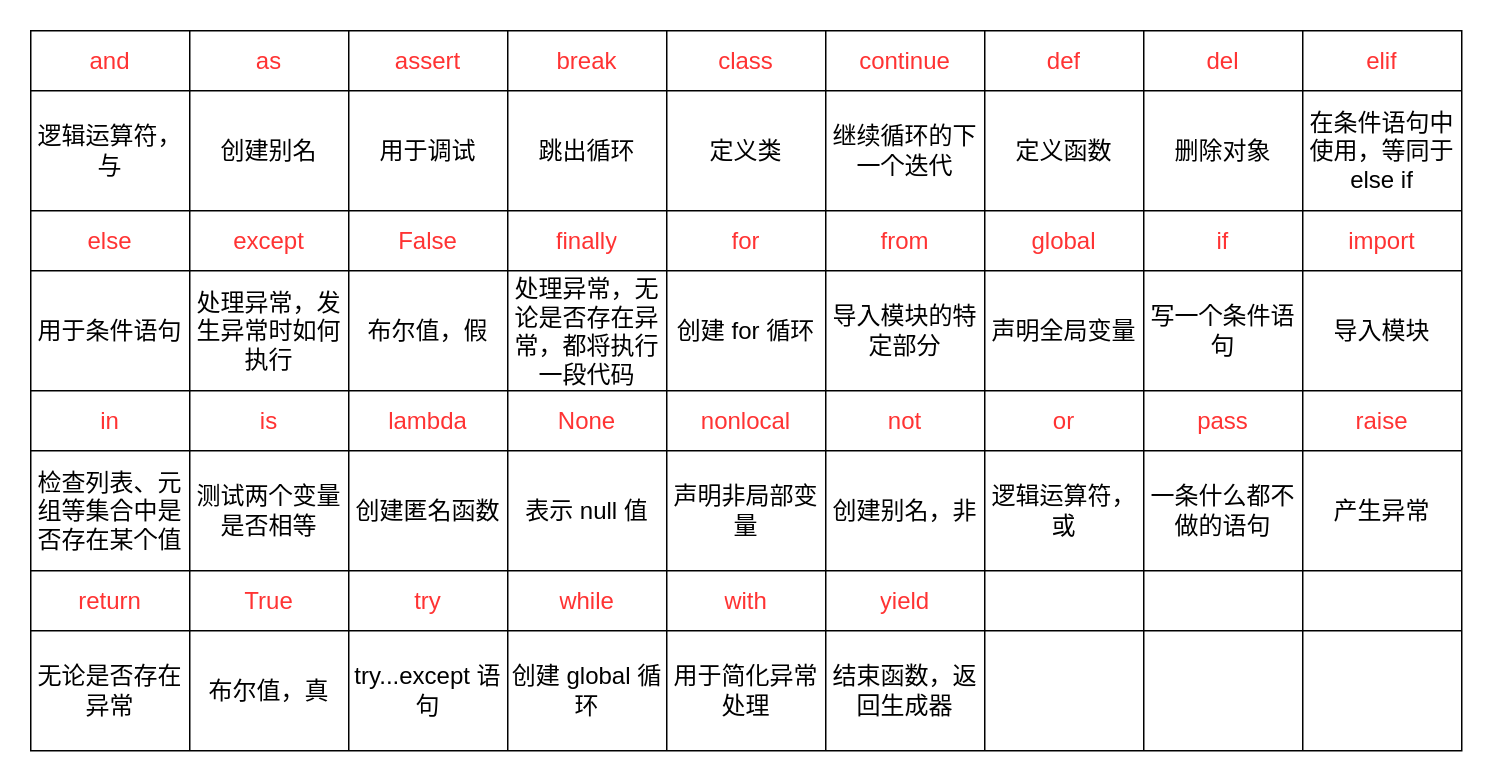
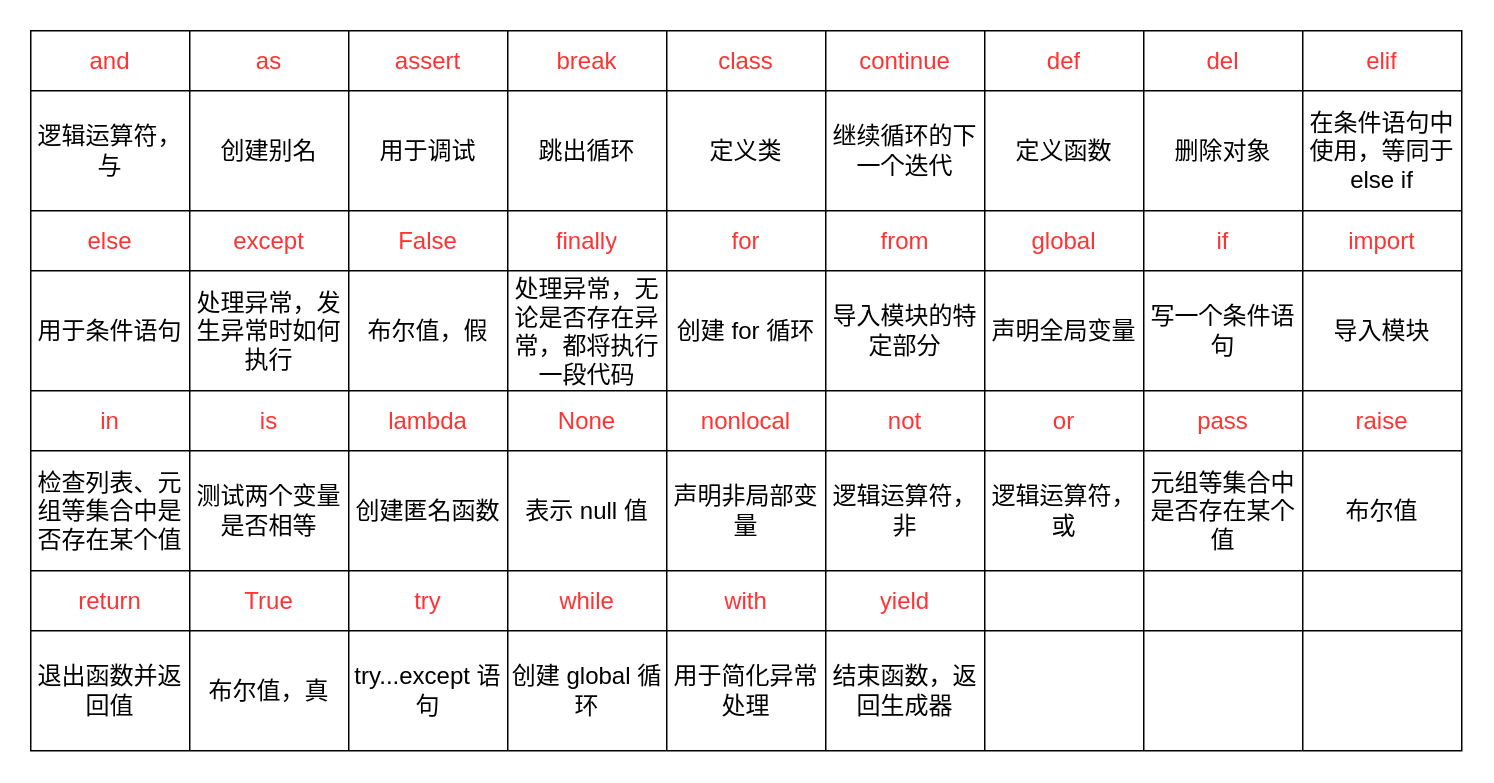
node "创建别名，非": label "创建别名，非" -> "逻辑运算符，非"
node "一条什么都不做的语句": label "一条什么都不做的语句" -> "元组等集合中是否存在某个值"
node "产生异常": label "产生异常" -> "布尔值"
node "无论是否存在异常": label "无论是否存在异常" -> "退出函数并返回值"
